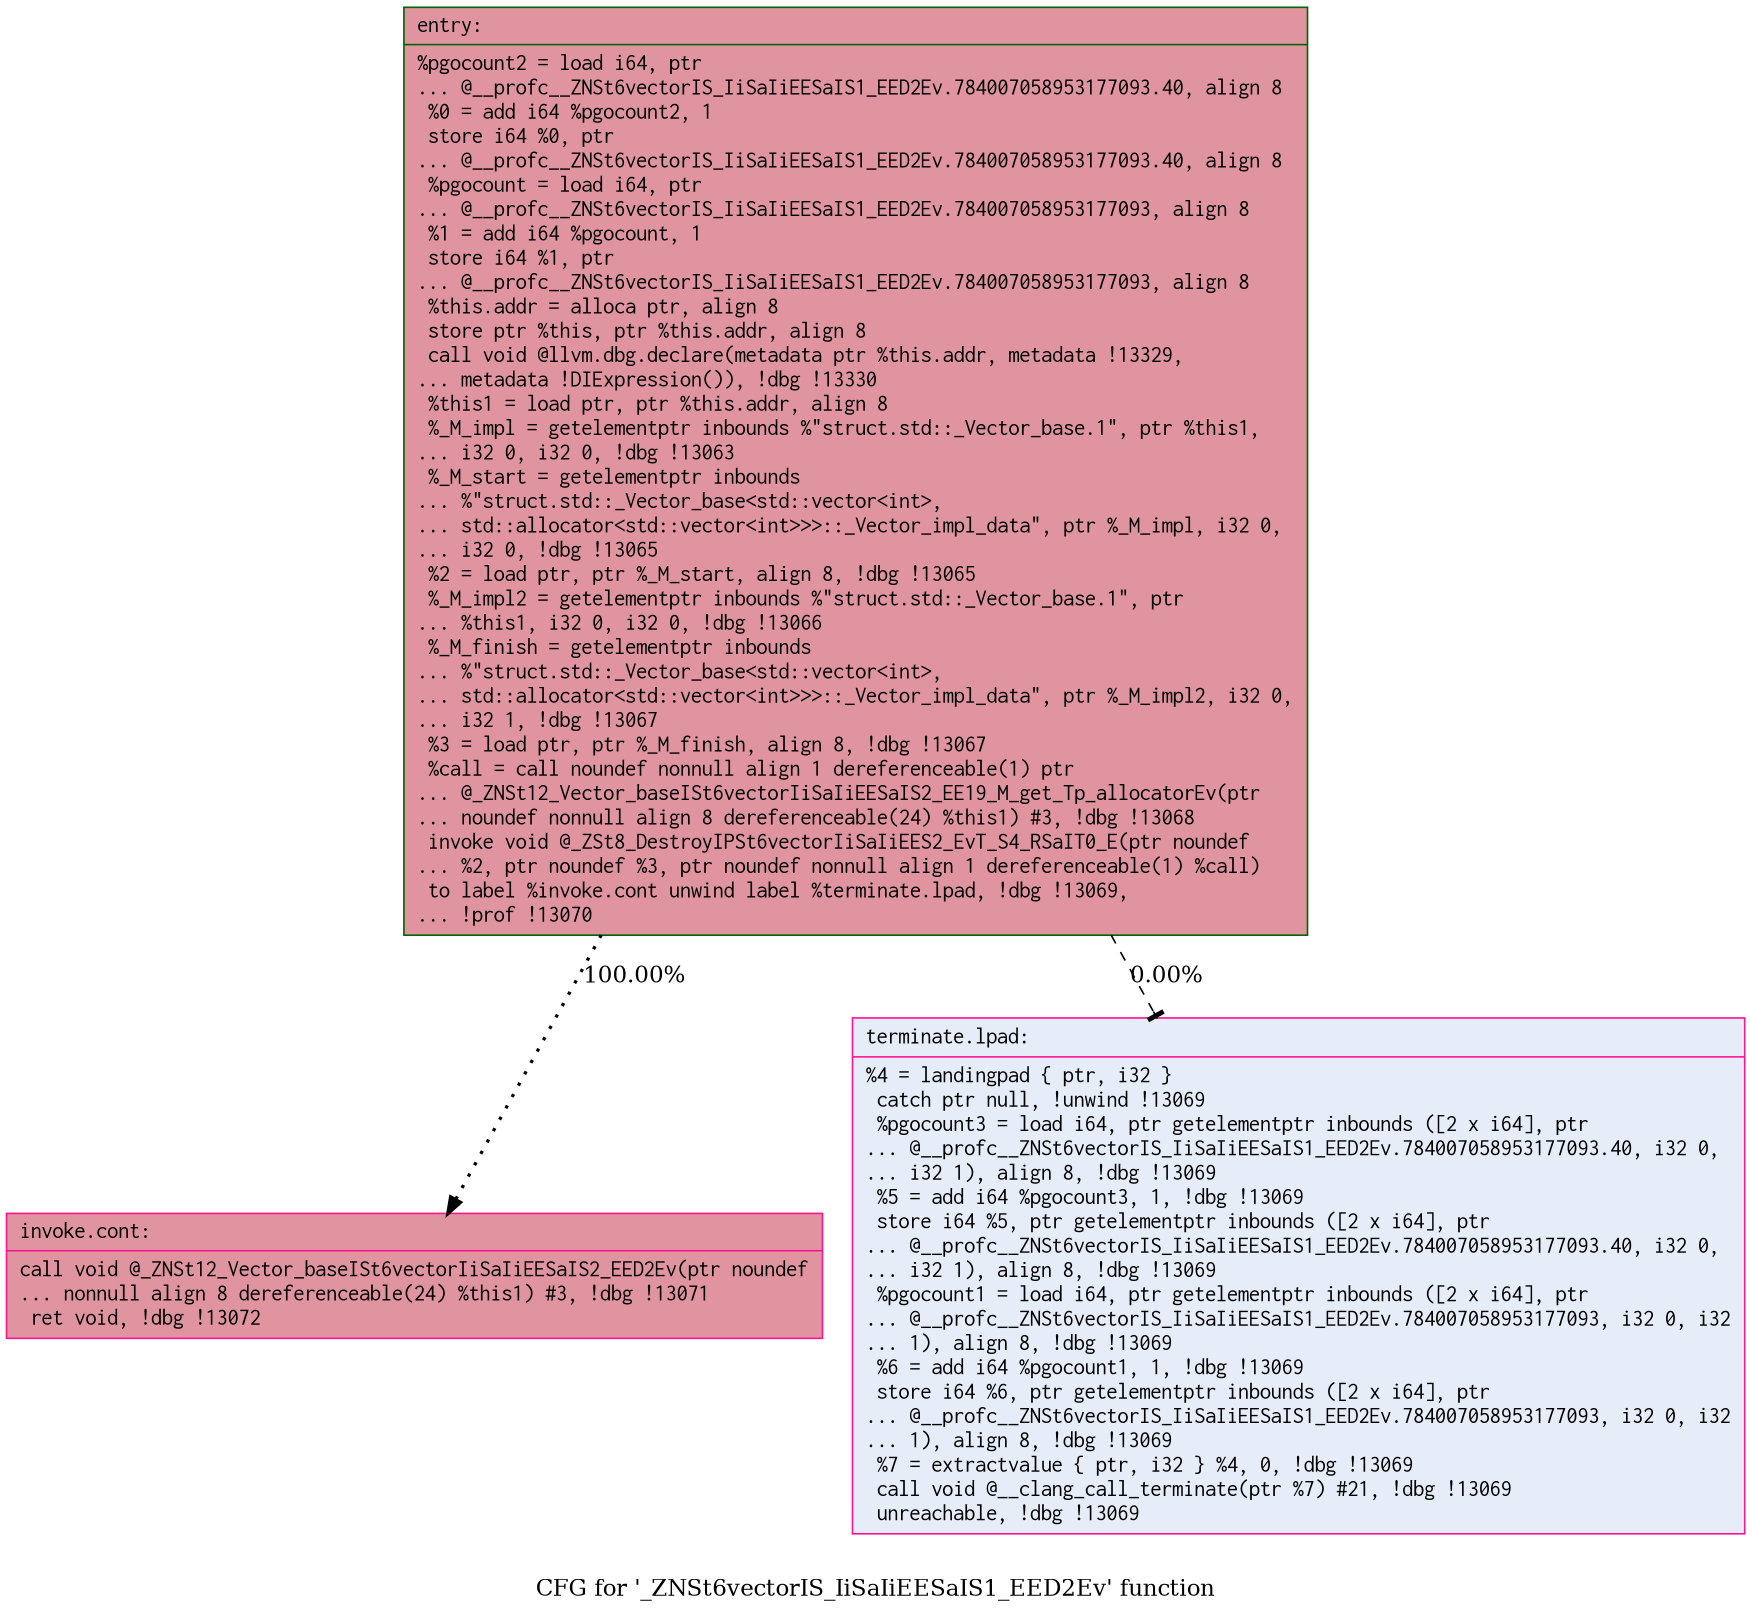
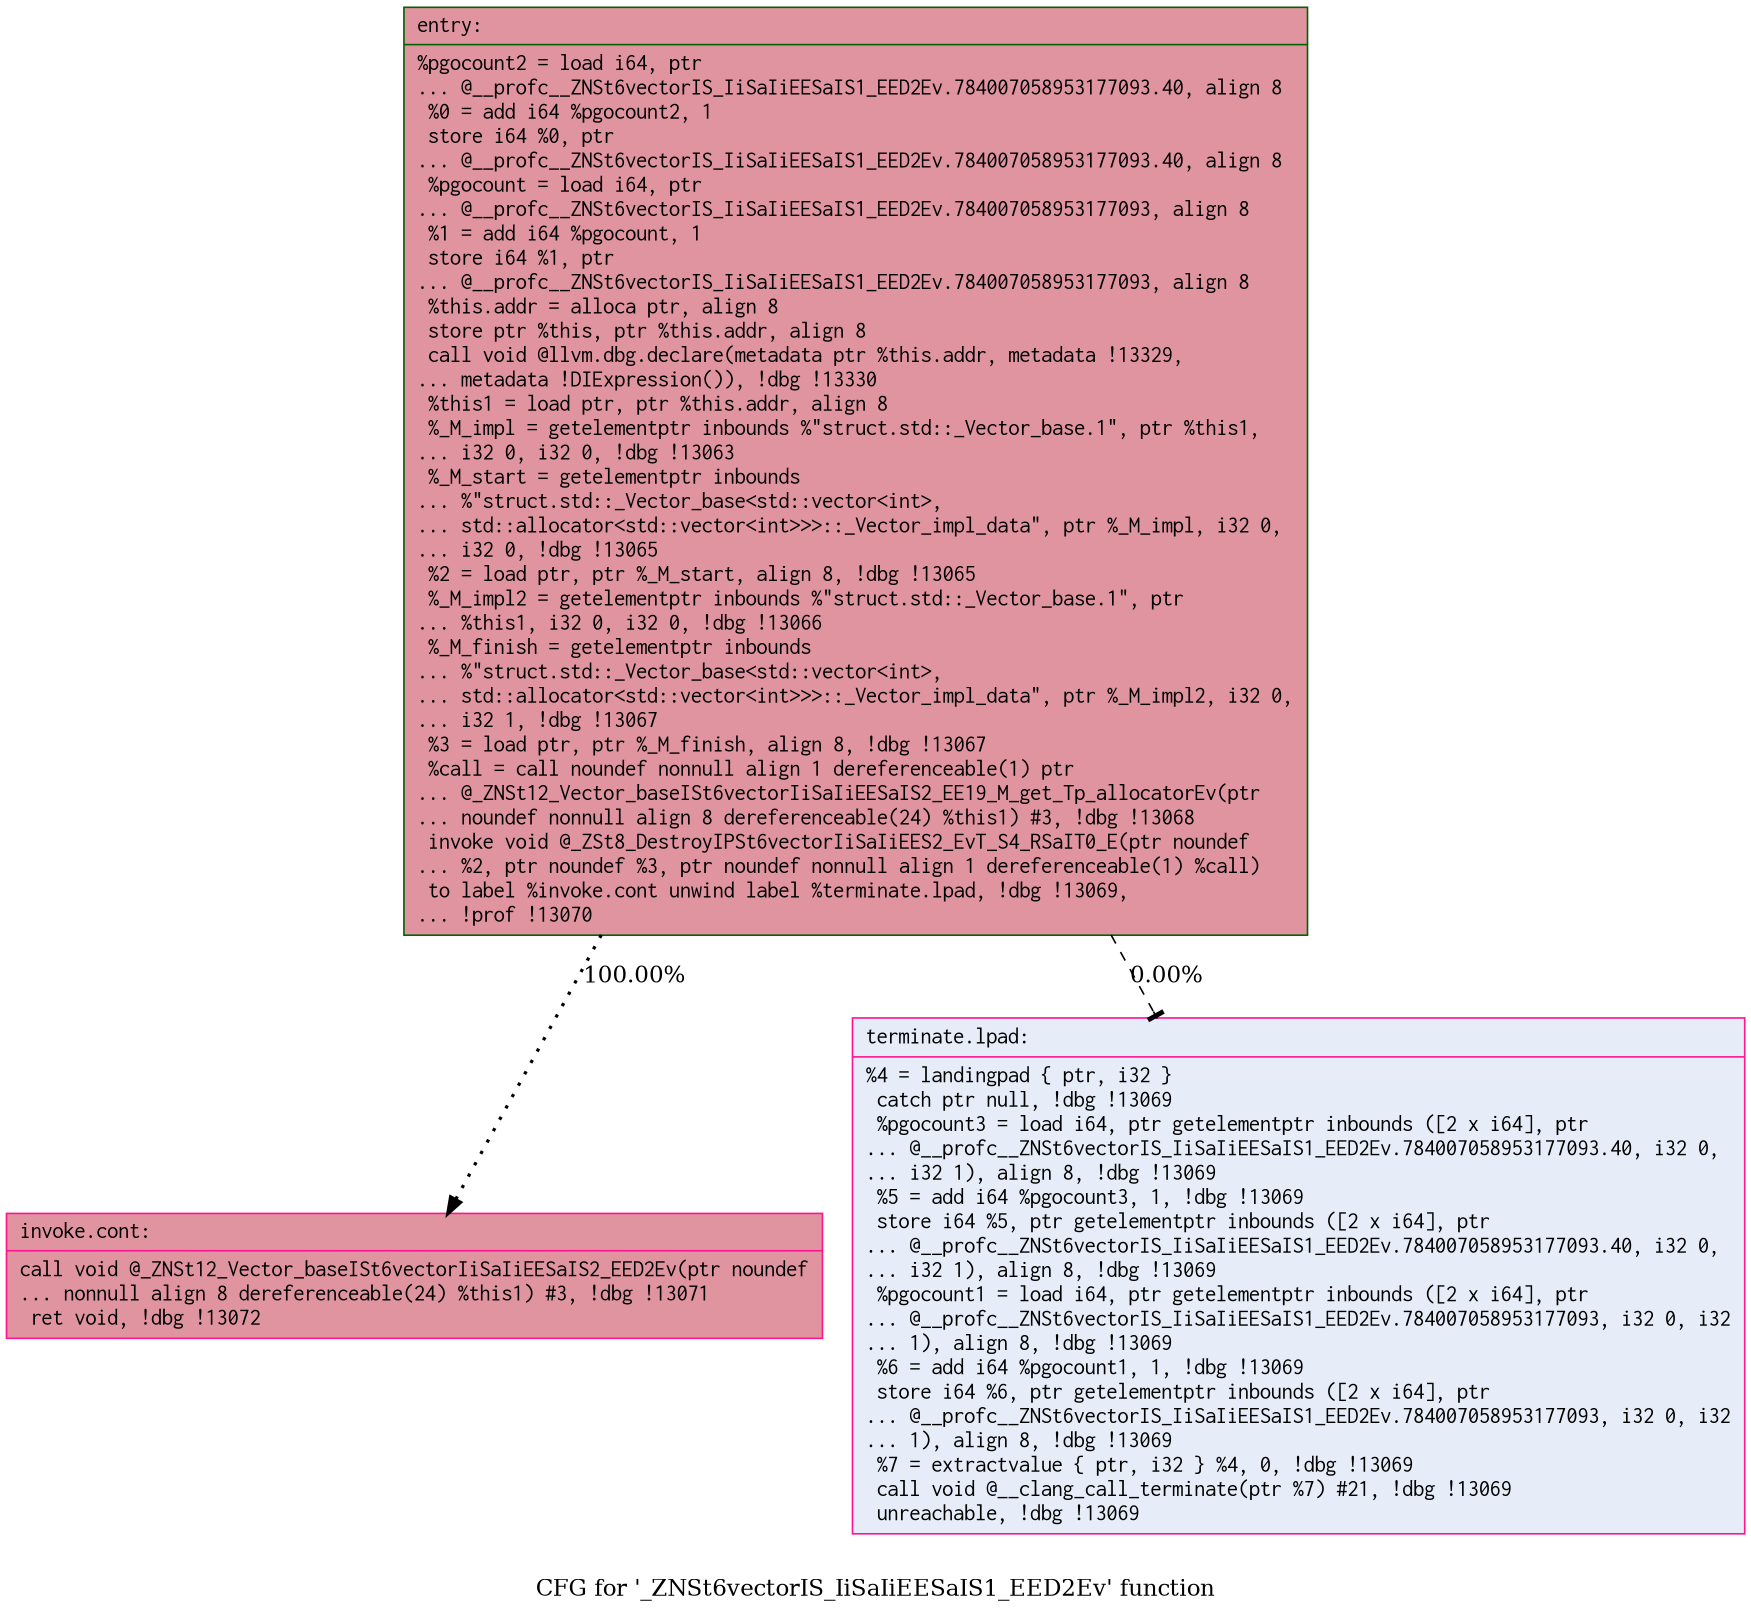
node "terminate.lpad:": text "catch ptr null, !unwind !13069" -> "catch ptr null, !dbg !13069"
